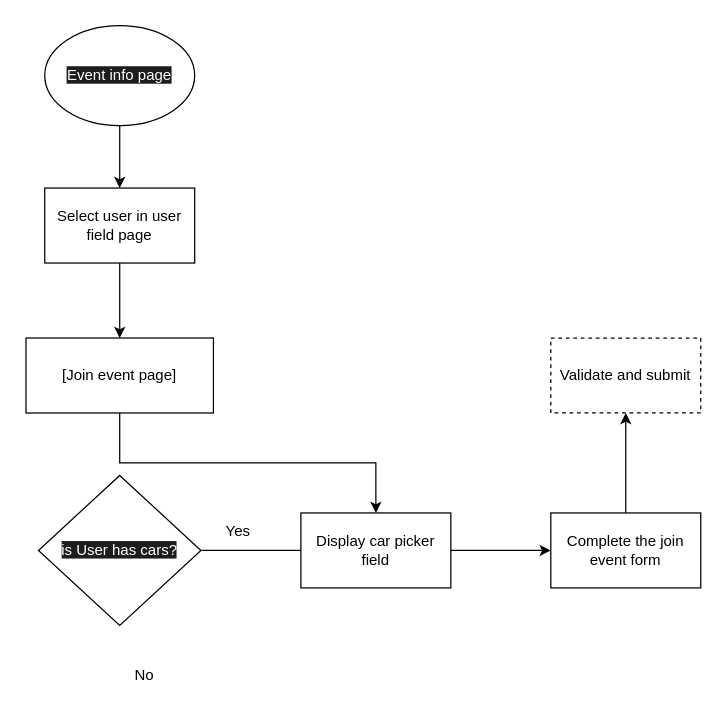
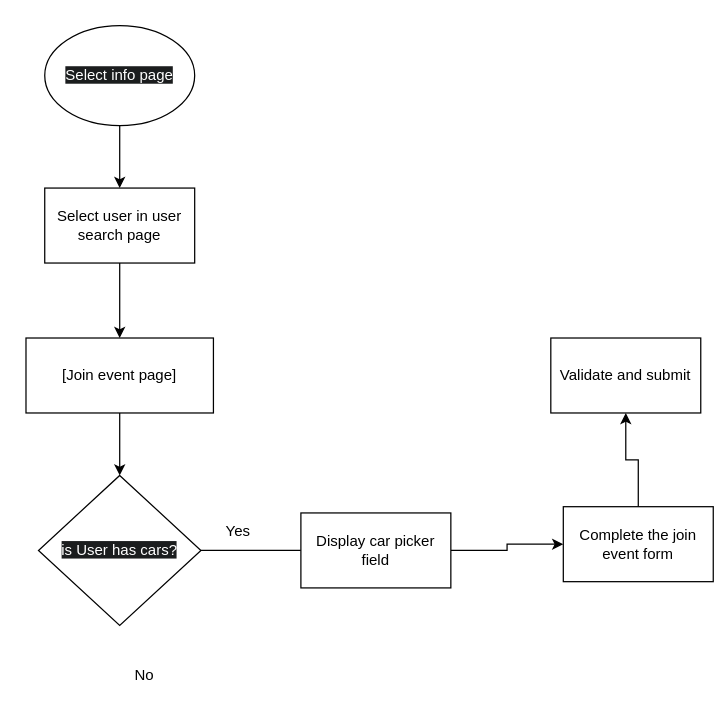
node "Event info page": label "Event info page" -> "Select info page"
node "Select user in user field page": label "Select user in user field page" -> "Select user in user search page"
node "Validate and submit": style dashed -> solid
edge "[Join event page]" -> "Display car picker field": now "[Join event page]" -> "is User has cars?"
node "Complete the join event form": moved (626, 551) -> (638, 544)
